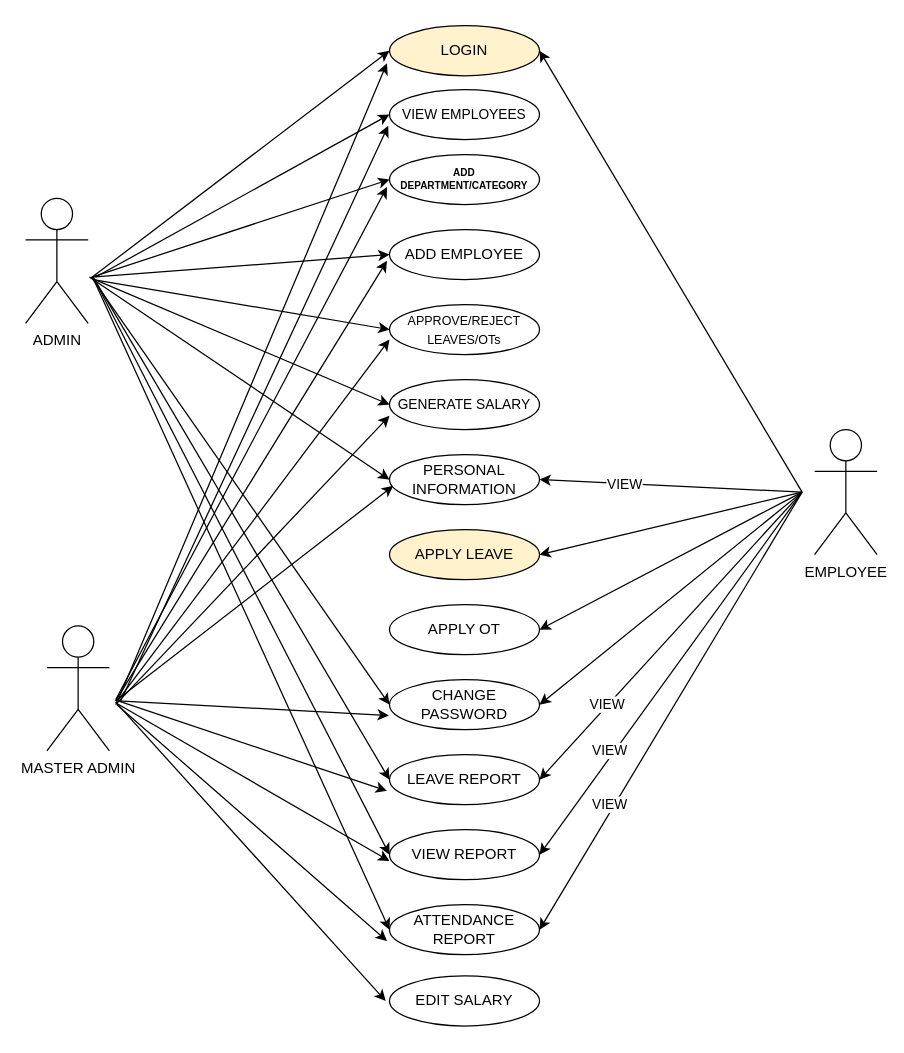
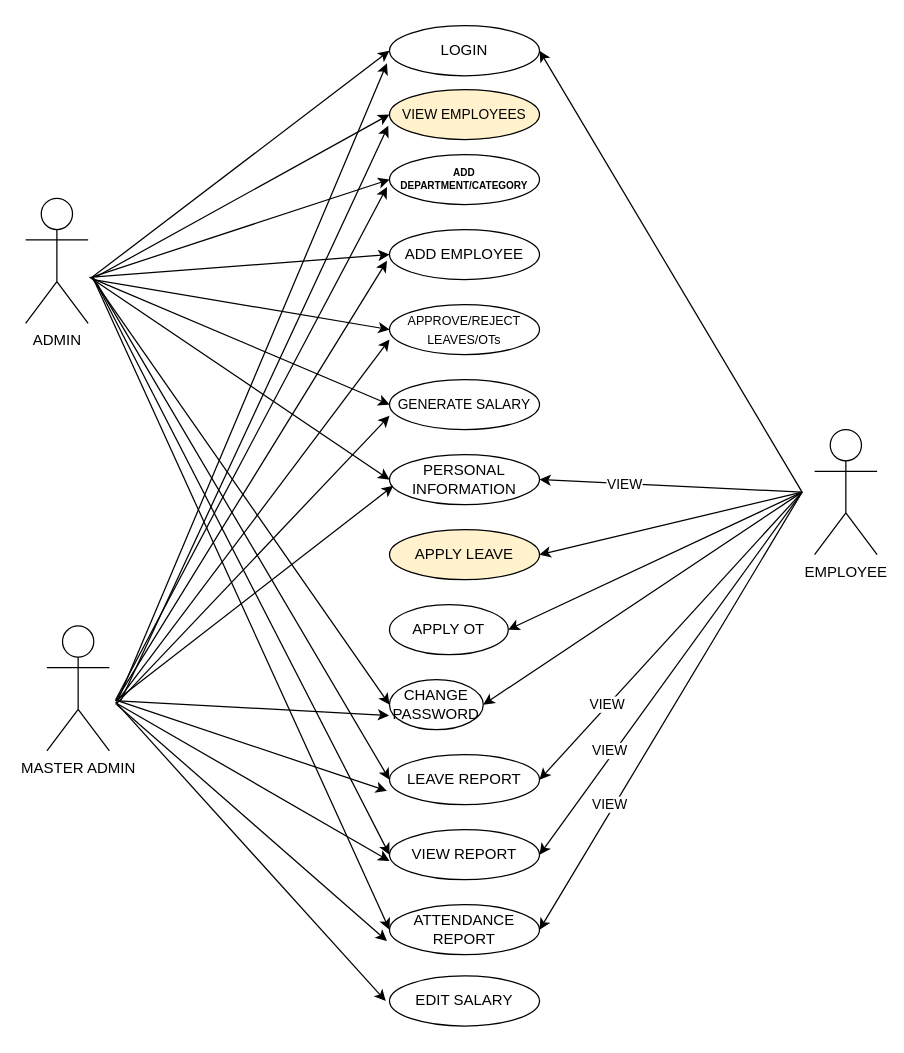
node "LOGIN": fillcolor #fff2cc -> #ffffff
node "VIEW EMPLOYEES": fillcolor #ffffff -> #fff2cc
node "APPLY OT": size 150x50 -> 119x50
node "CHANGE PASSWORD": size 150x50 -> 94x50
